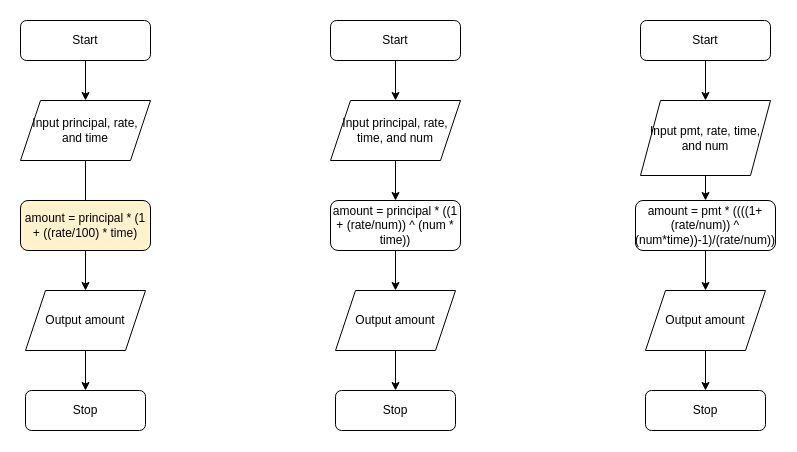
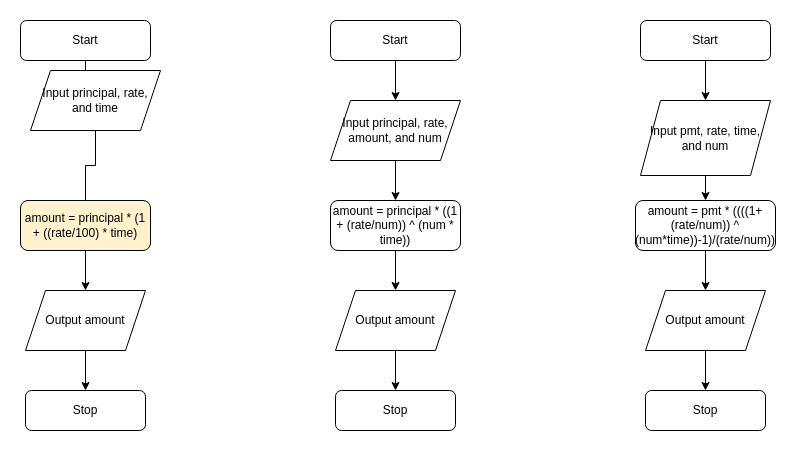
node "Input principal, rate, and time": moved (86, 131) -> (96, 101)
node "Input principal, rate, time, and num": label "Input principal, rate, time, and num" -> "Input principal, rate, amount, and num"
